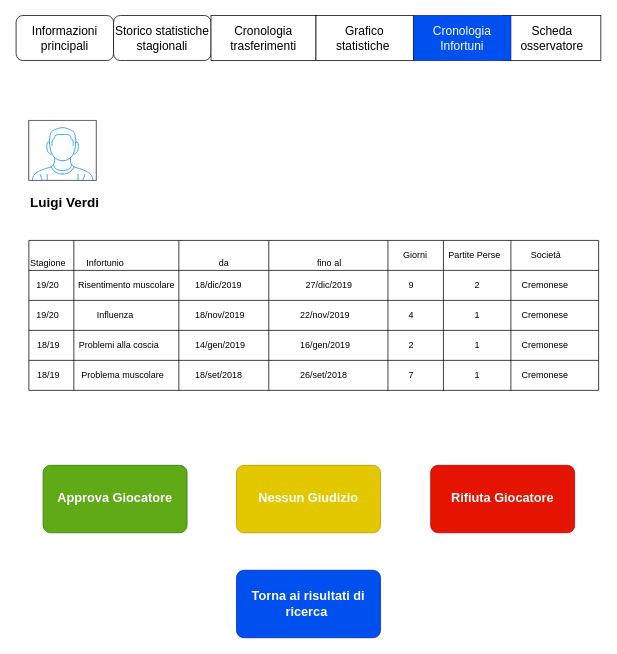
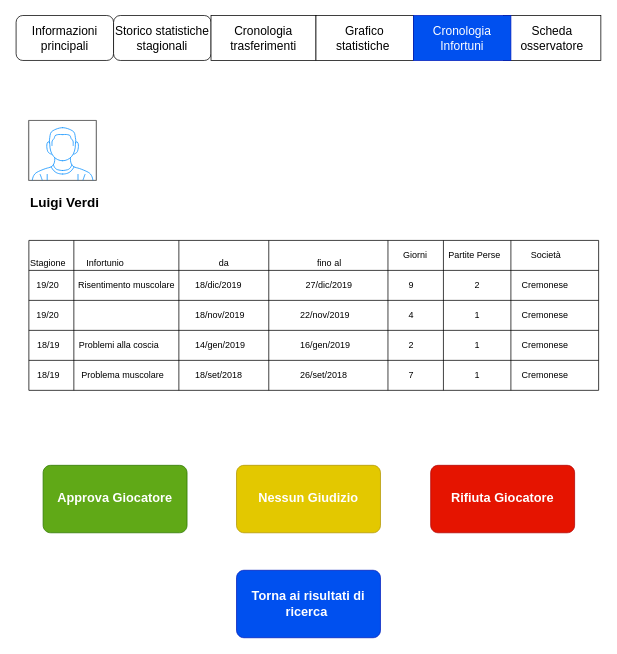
node "Influenza": removed
